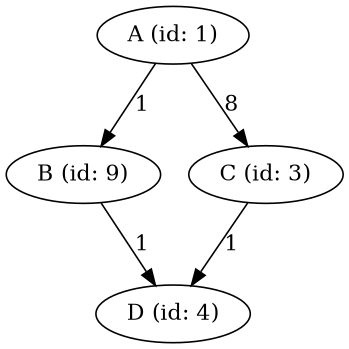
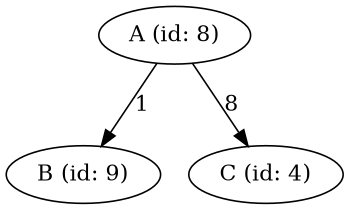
node "A (id: 1)": label "A (id: 1)" -> "A (id: 8)"
node "C (id: 3)": label "C (id: 3)" -> "C (id: 4)"
node "D (id: 4)": removed
